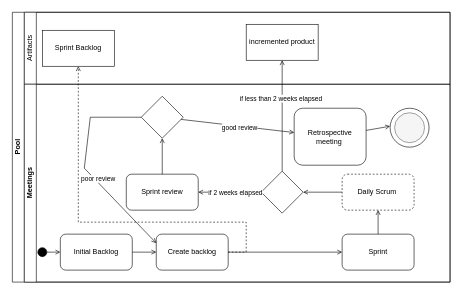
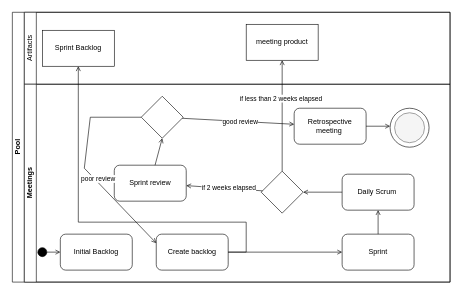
node "incremented product": label "incremented product" -> "meeting product"
node "Retrospective meeting": size 72x57 -> 72x36
node "Sprint review": moved (162, 192) -> (150, 183)
node "Daily Scrum": style dashed -> solid
edge "Create backlog" -> "Sprint Backlog": style dashed -> solid
edge "Initial Backlog" -> "Create backlog": removed
